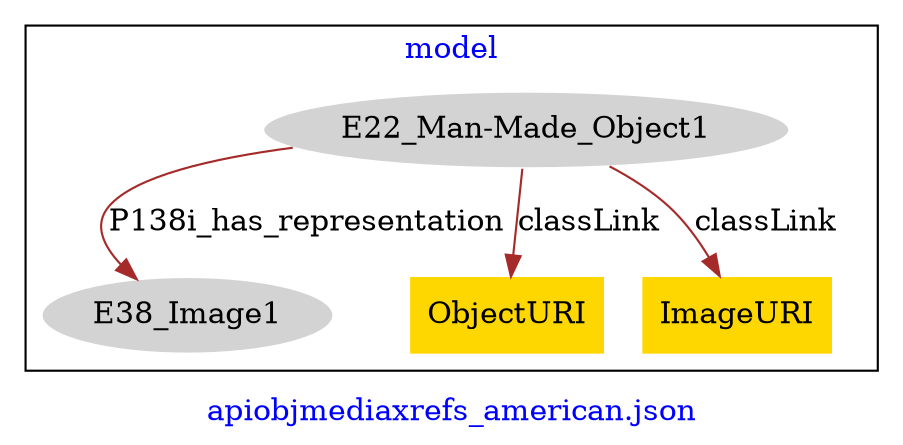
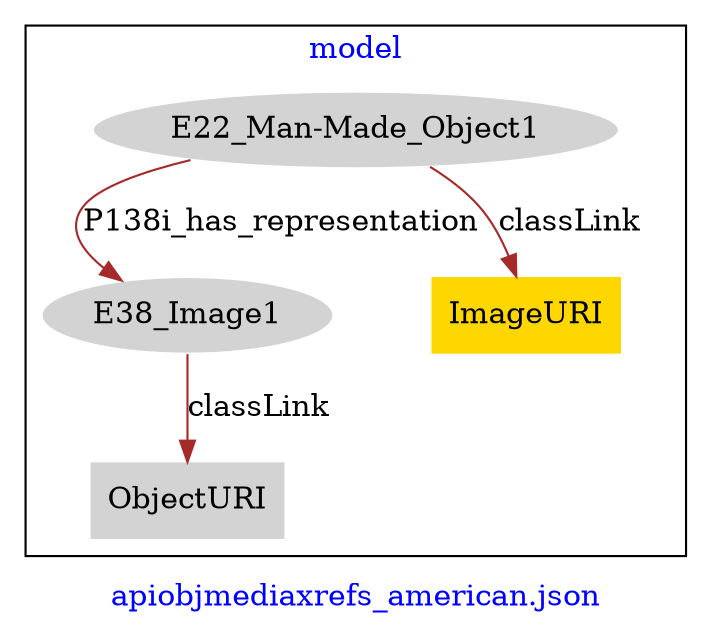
edge "E22_Man-Made_Object1" -> "ObjectURI": now "E38_Image1" -> "ObjectURI"
node "ObjectURI": fillcolor gold -> lightgray
